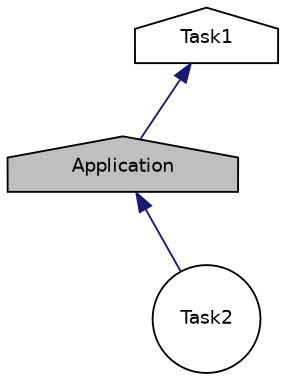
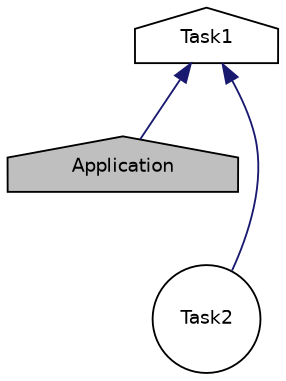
edge "Task2" -> "Application": now "Task2" -> "Task1"
